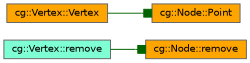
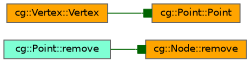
node "cg::Node::Point": label "cg::Node::Point" -> "cg::Point::Point"
node "cg::Vertex::remove": label "cg::Vertex::remove" -> "cg::Point::remove"
